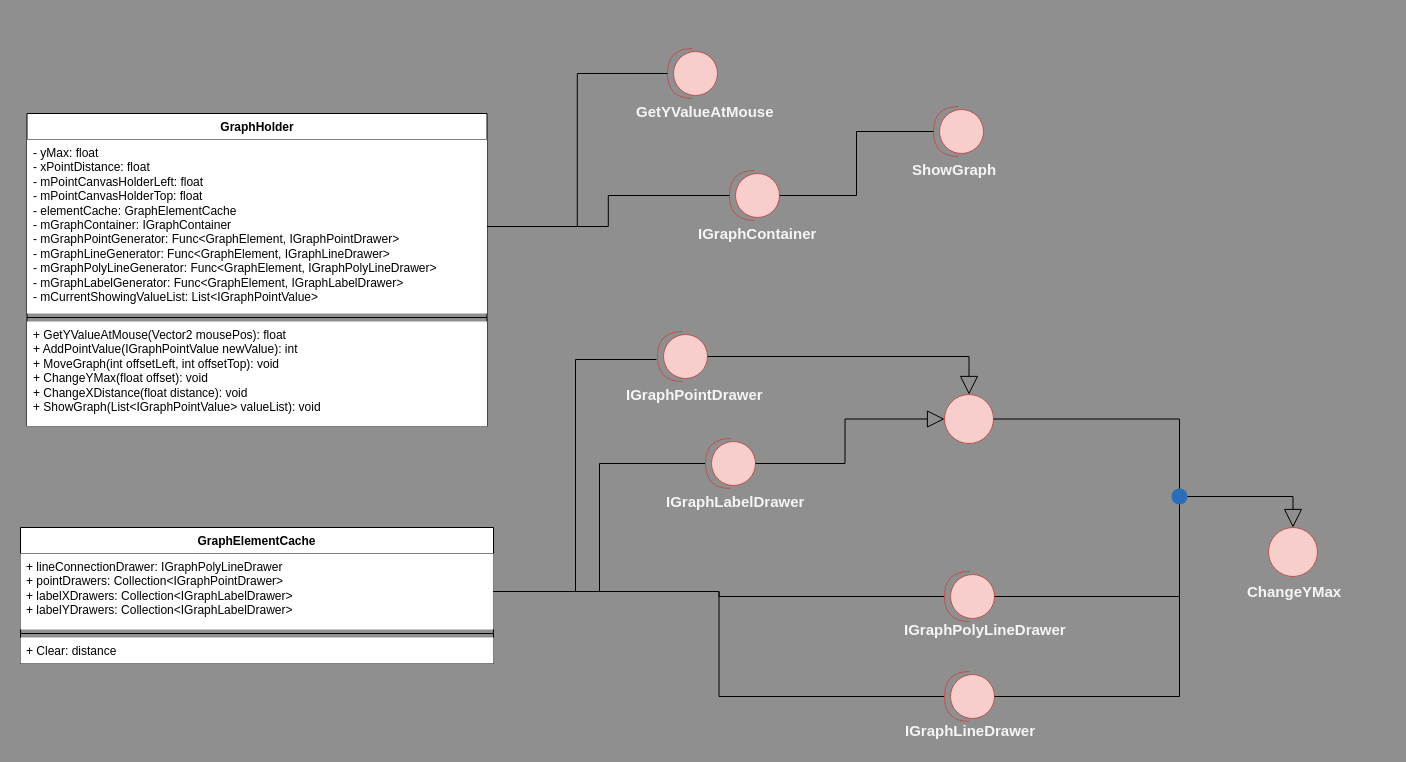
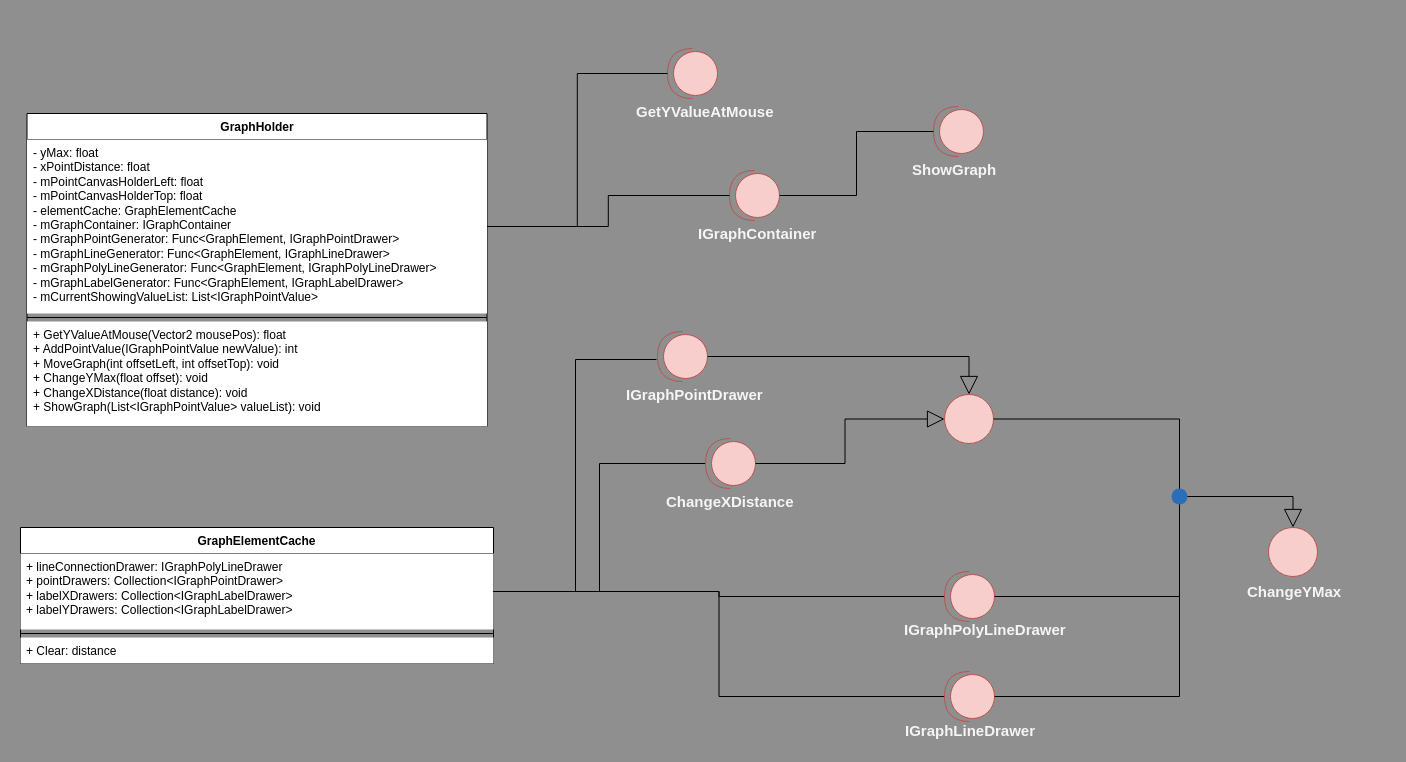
node "IGraphLabelDrawer": label "IGraphLabelDrawer" -> "ChangeXDistance"
